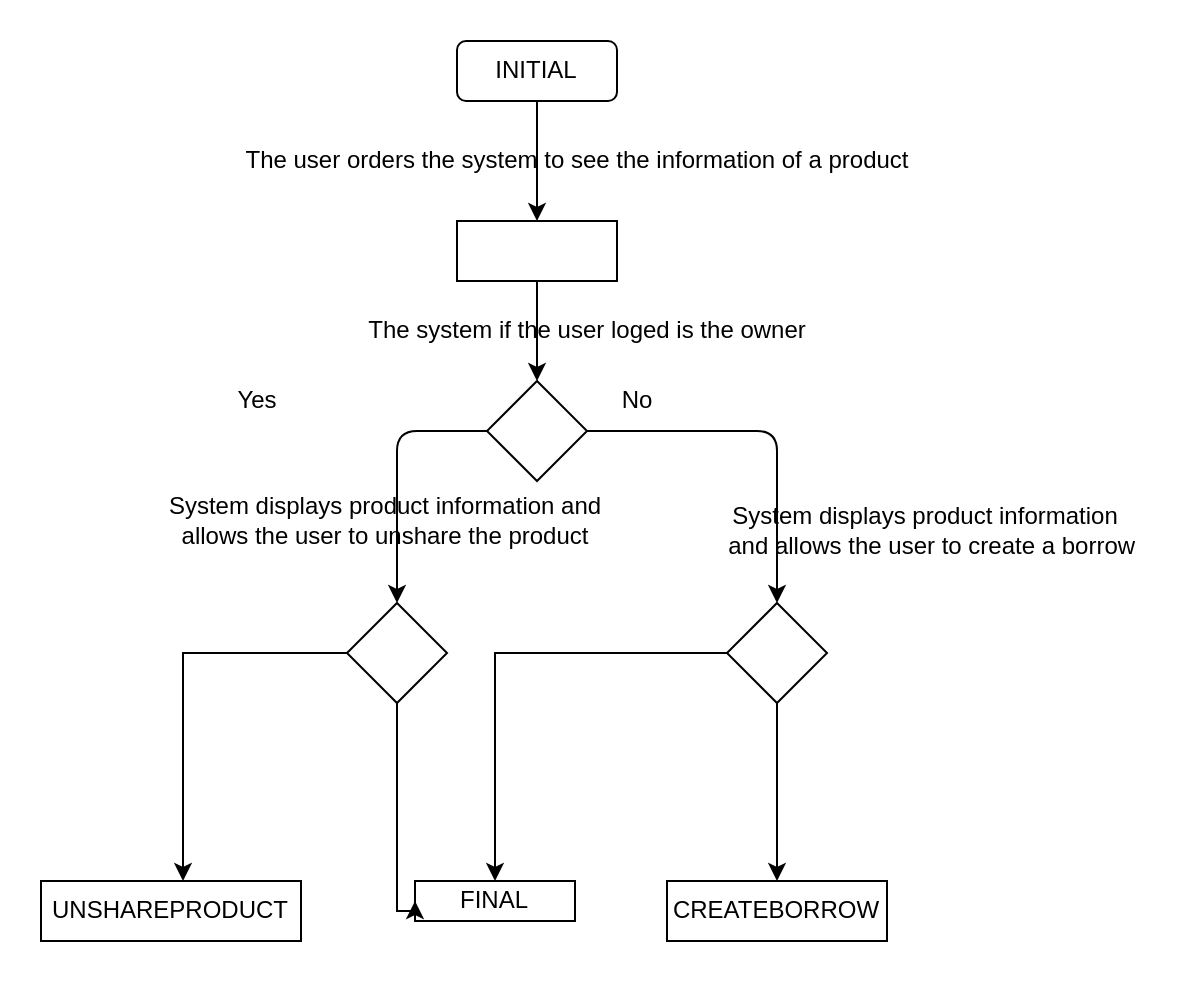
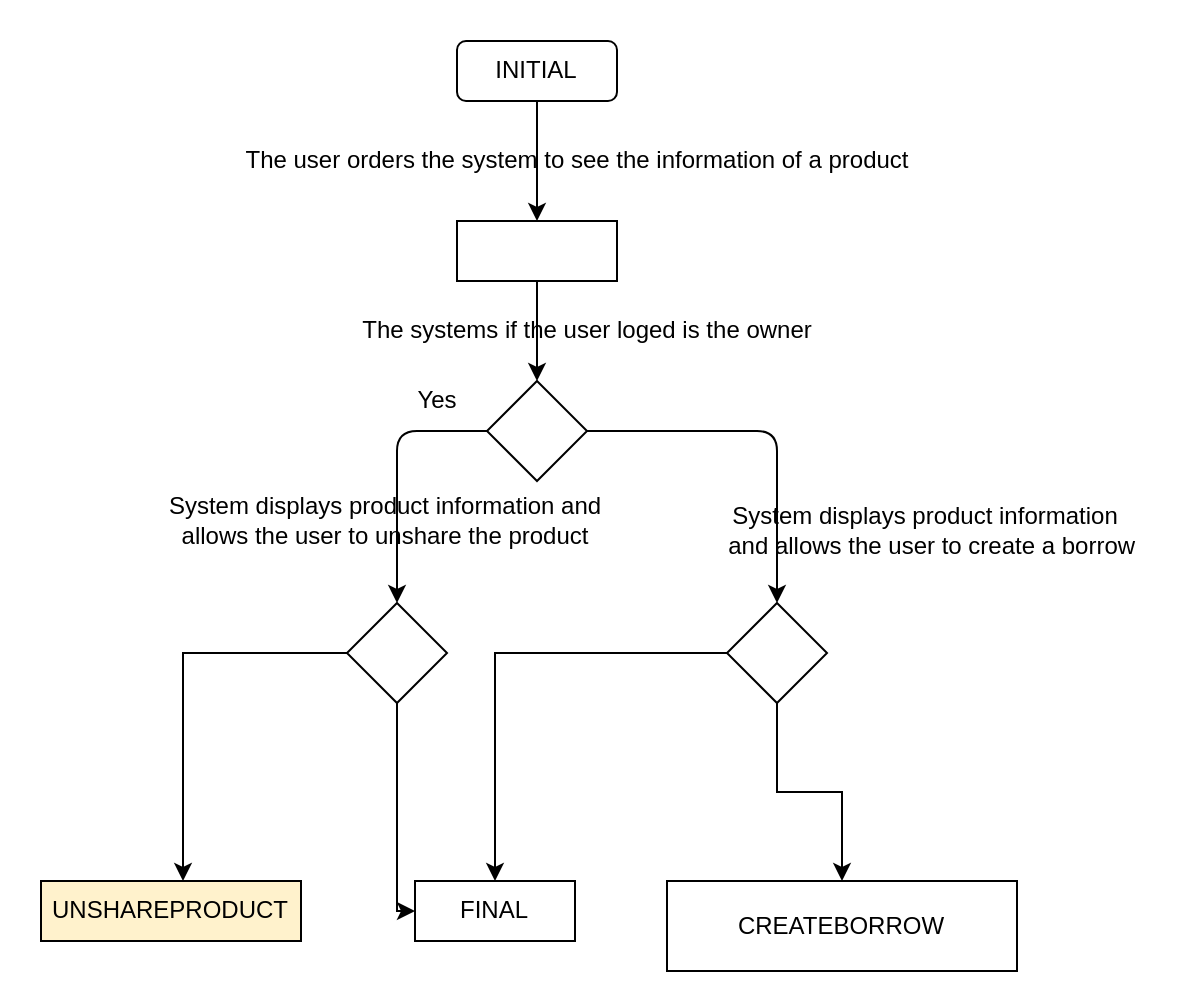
node "The system if the user loged is the owner": label "The system if the user loged is the owner" -> "The systems if the user loged is the owner"
node "Yes": moved (257, 401) -> (437, 401)
node "No": removed
node "FINAL": size 160x40 -> 160x60
node "UNSHAREPRODUCT": fillcolor #ffffff -> #fff2cc
node "CREATEBORROW": size 220x60 -> 350x90
